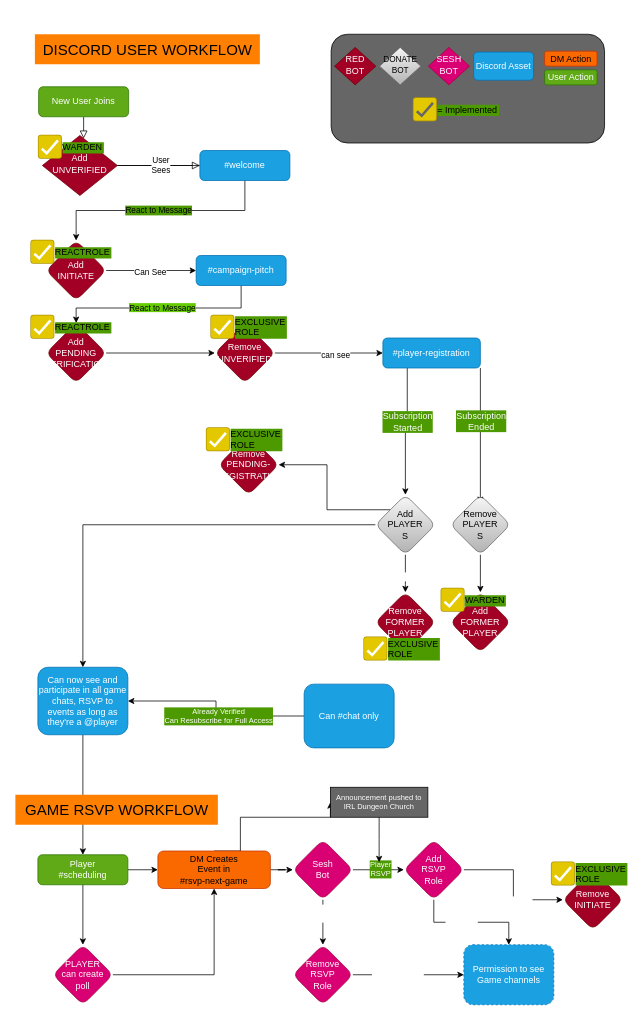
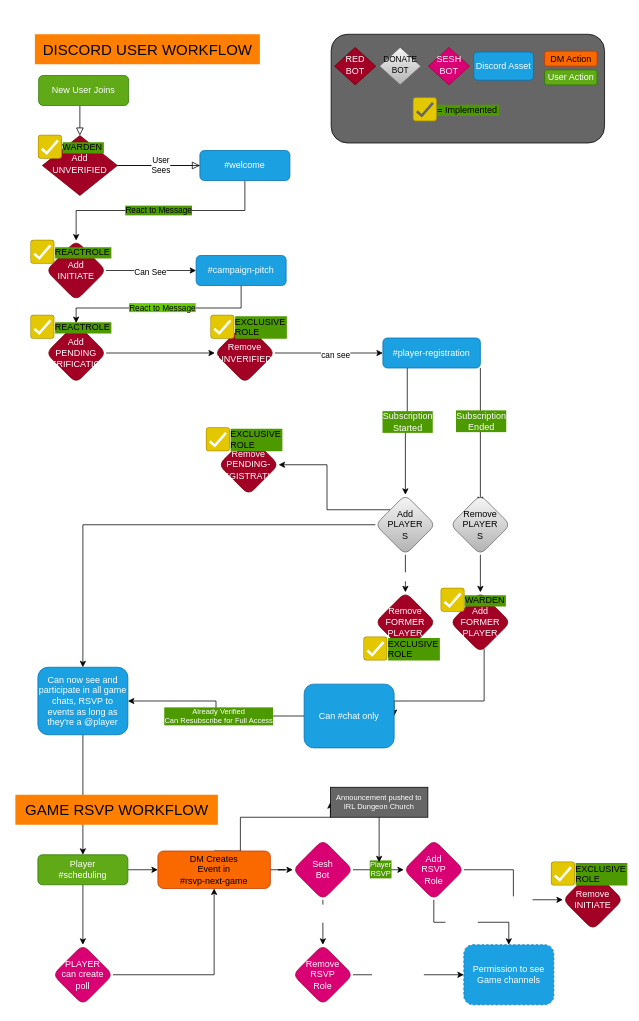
node "New User Joins": moved (84, 102) -> (84, 90)
edge "Add FORMER PLAYER" -> "Can #chat only": added
